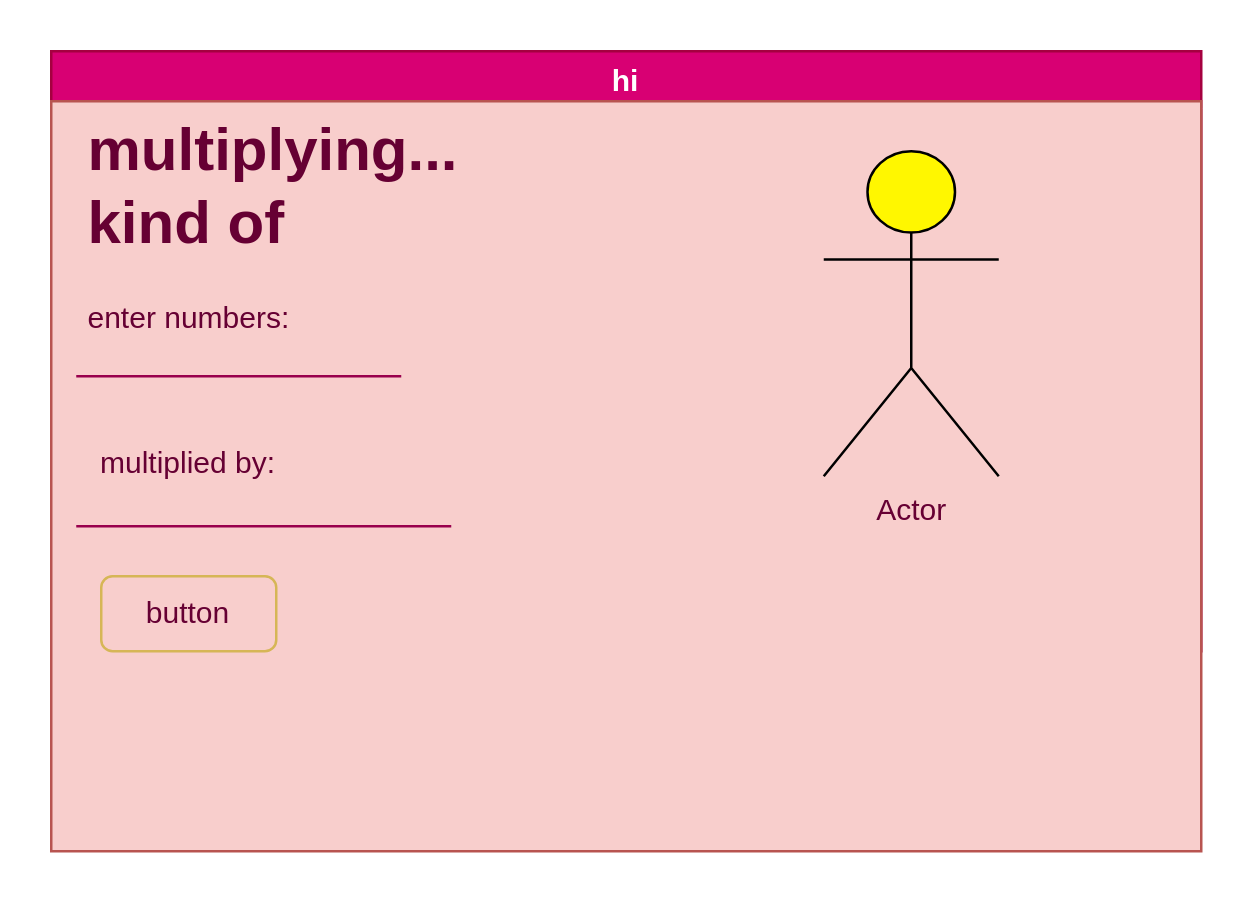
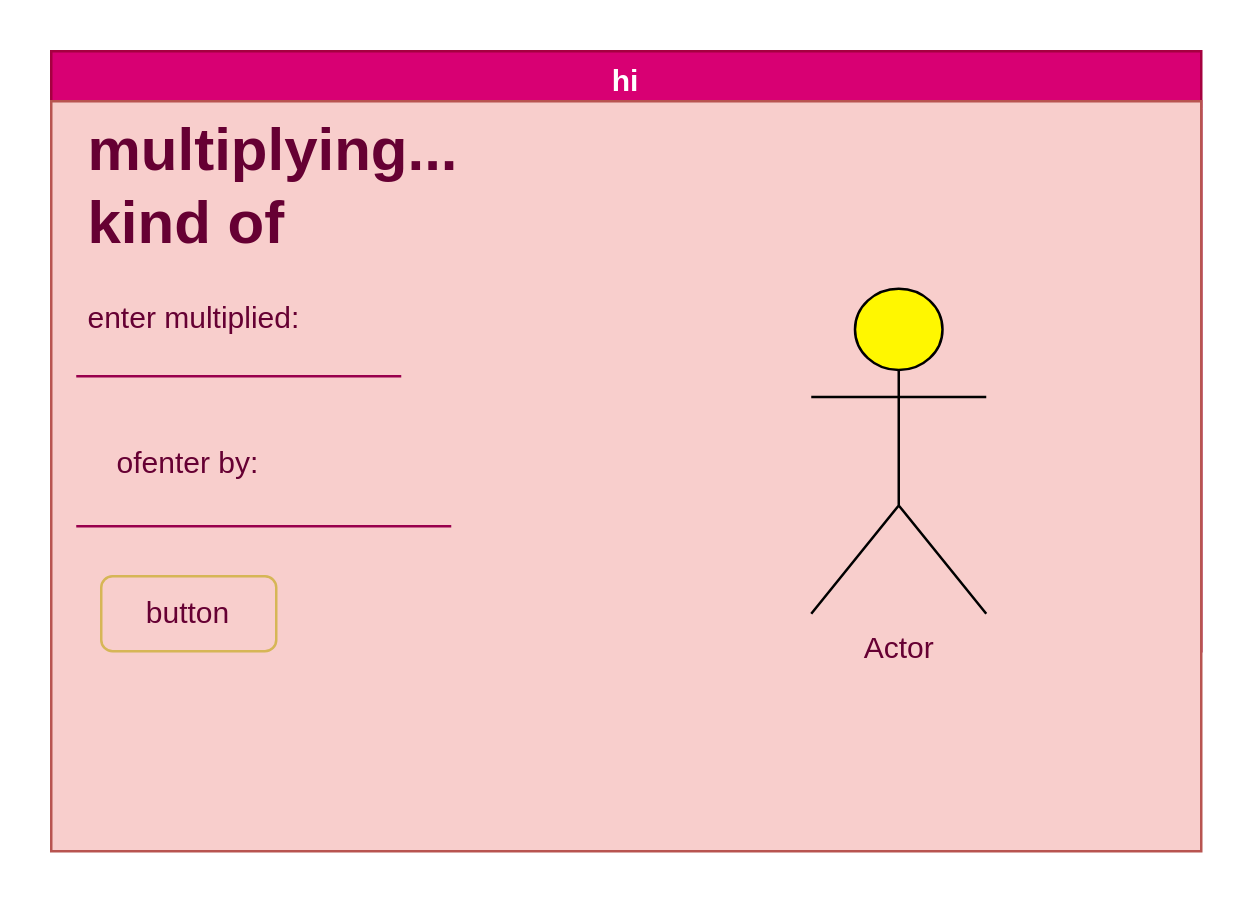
node "multiplying... kind ofenter numbers:": label "multiplying... kind ofenter numbers:" -> "multiplying... kind ofenter multiplied:"
node "Actor": moved (911, 314) -> (899, 451)
node "multiplied by:": label "multiplied by:" -> "ofenter by:"
